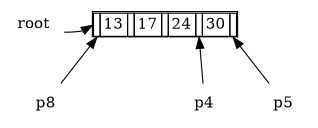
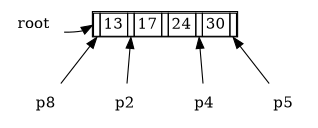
node "p2": added
